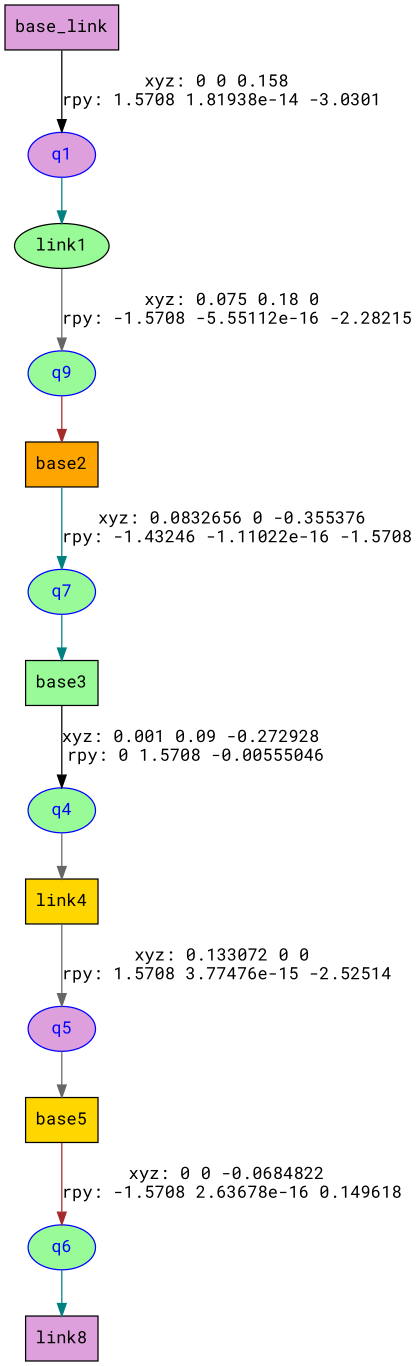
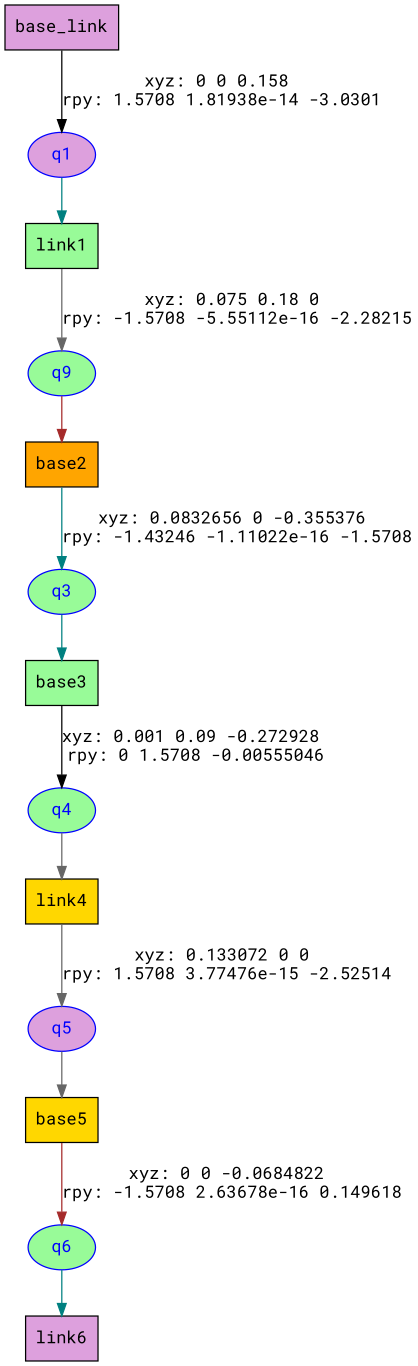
node "link1": shape ellipse -> box
node "q7": label "q7" -> "q3"
node "link8": label "link8" -> "link6"
